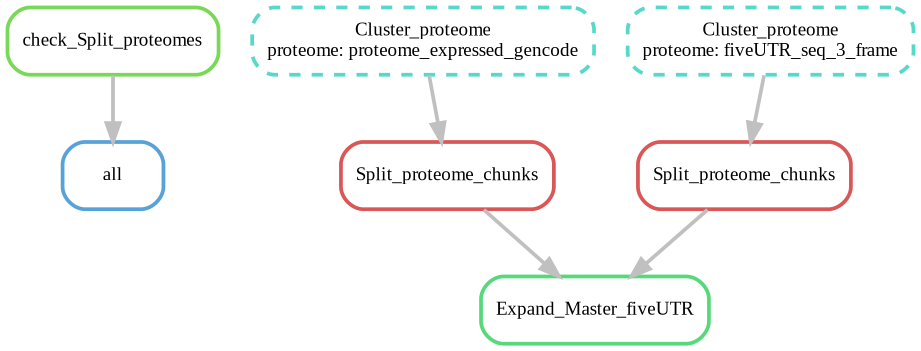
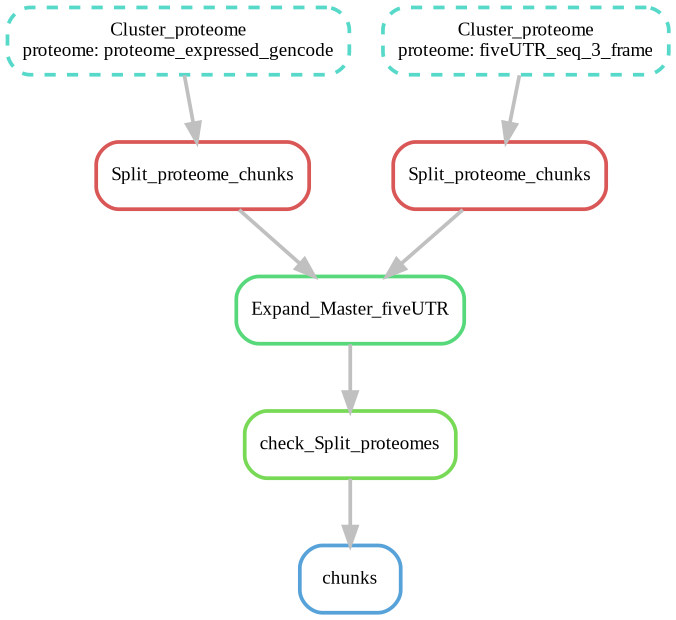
node "all": label "all" -> "chunks"
edge "Expand_Master_fiveUTR" -> "check_Split_proteomes": added
